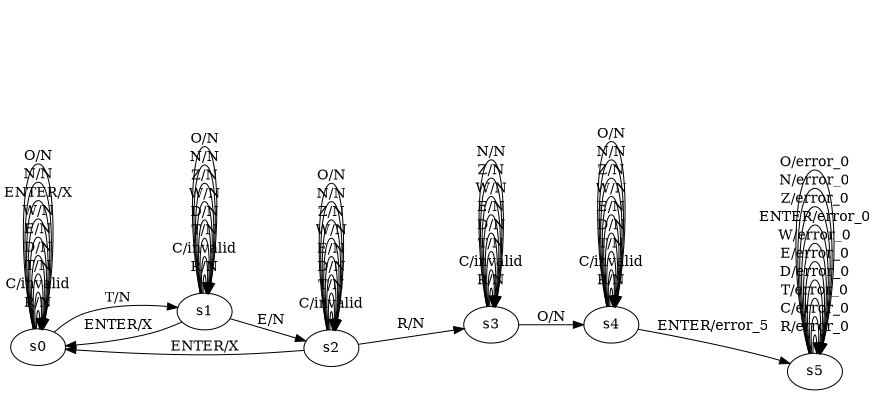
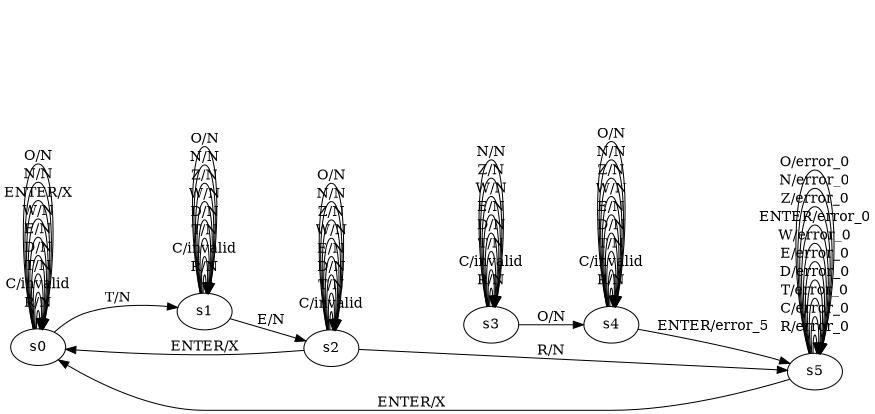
edge "s2" -> "s3": now "s2" -> "s5"
edge "s1" -> "s0": now "s5" -> "s0"
